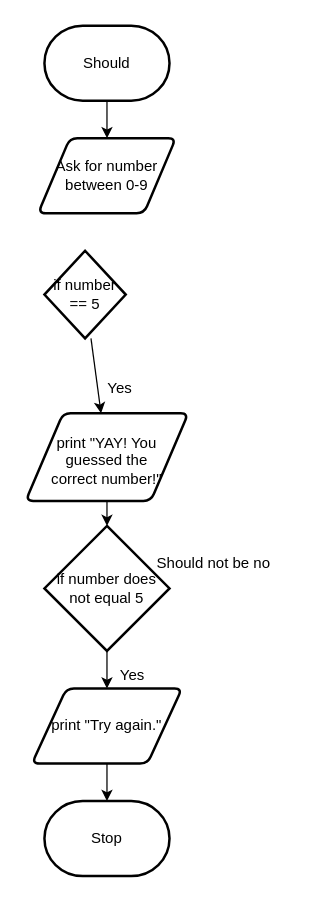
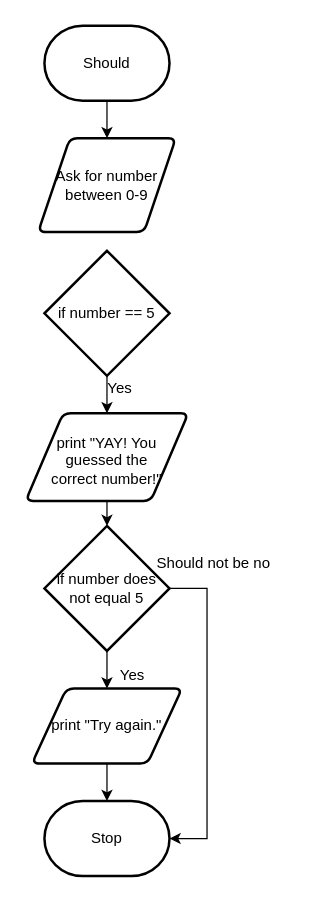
node "Ask for number between 0-9": size 138x75 -> 138x94
node "if number == 5": size 81x88 -> 125x125
edge "if number does not equal 5" -> "Stop": added
